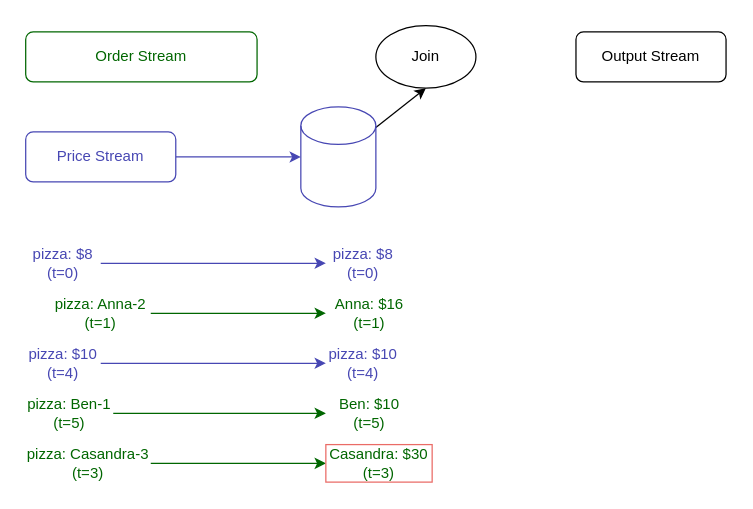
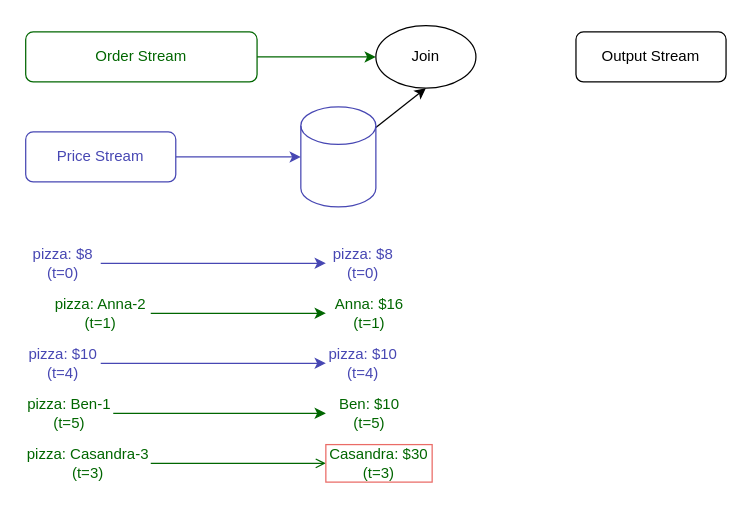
edge "Order Stream" -> "Join": added
edge "pizza: Casandra-3 (t=3)" -> "Casandra: $30 (t=3)": arrowhead classic -> open
